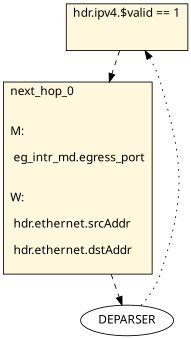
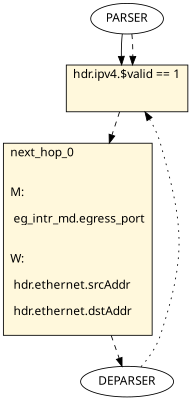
node "PARSER": added
